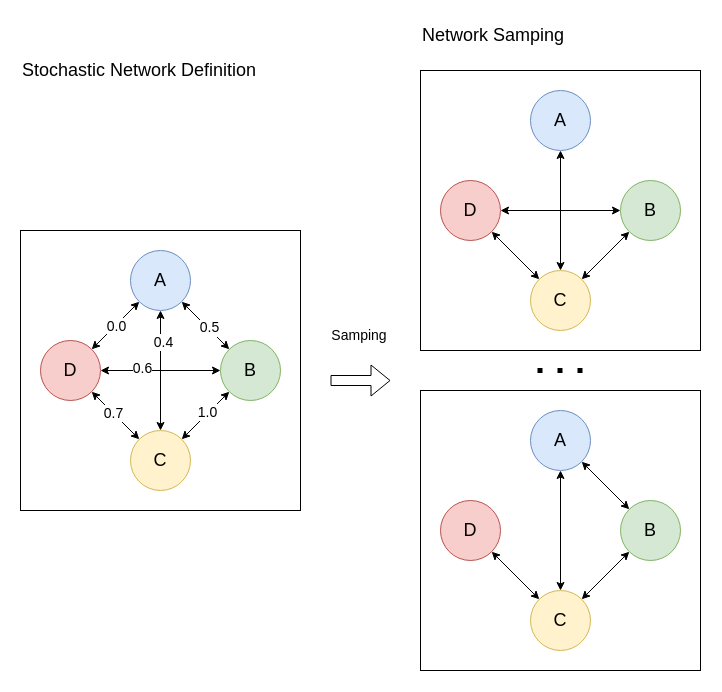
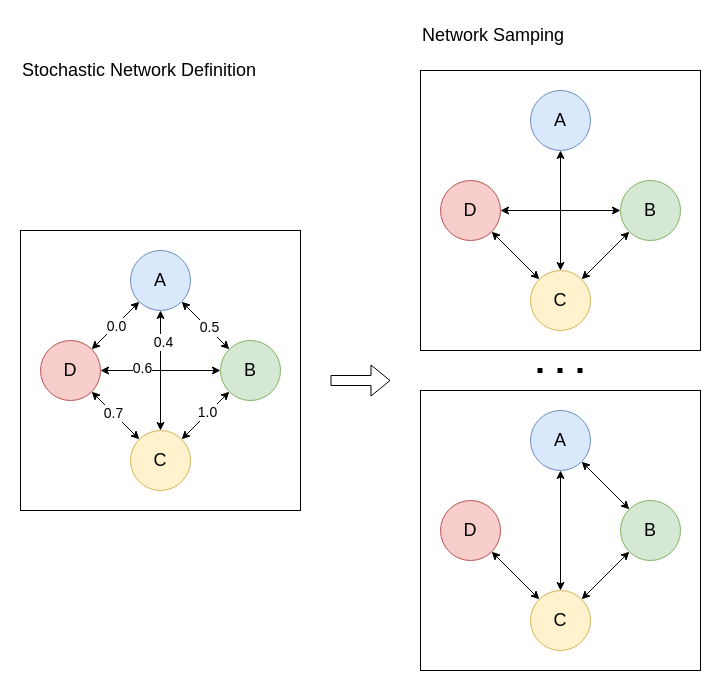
node "Samping": removed
